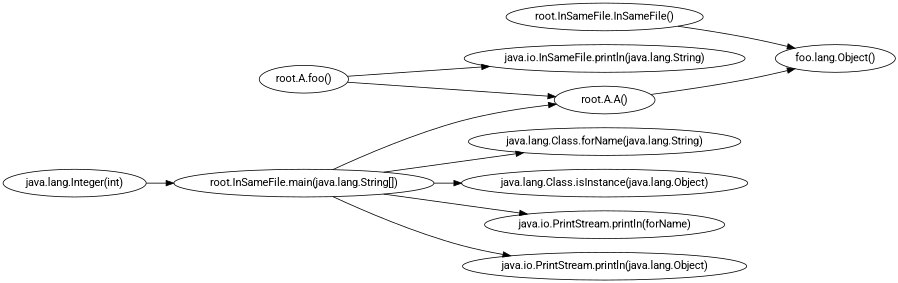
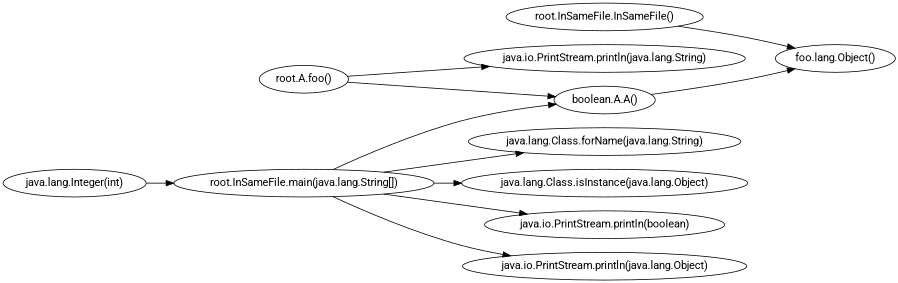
node "java.io.InSameFile.println(java.lang.String)": label "java.io.InSameFile.println(java.lang.String)" -> "java.io.PrintStream.println(java.lang.String)"
node "root.A.A()": label "root.A.A()" -> "boolean.A.A()"
node "java.io.PrintStream.println(forName)": label "java.io.PrintStream.println(forName)" -> "java.io.PrintStream.println(boolean)"
